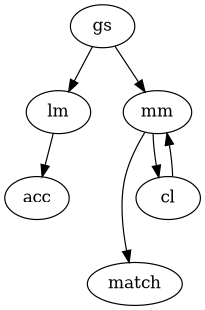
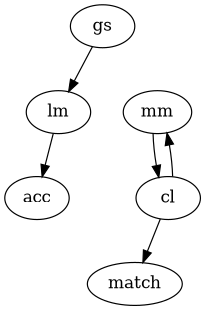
edge "gs" -> "mm": removed
edge "mm" -> "match": now "cl" -> "match"
